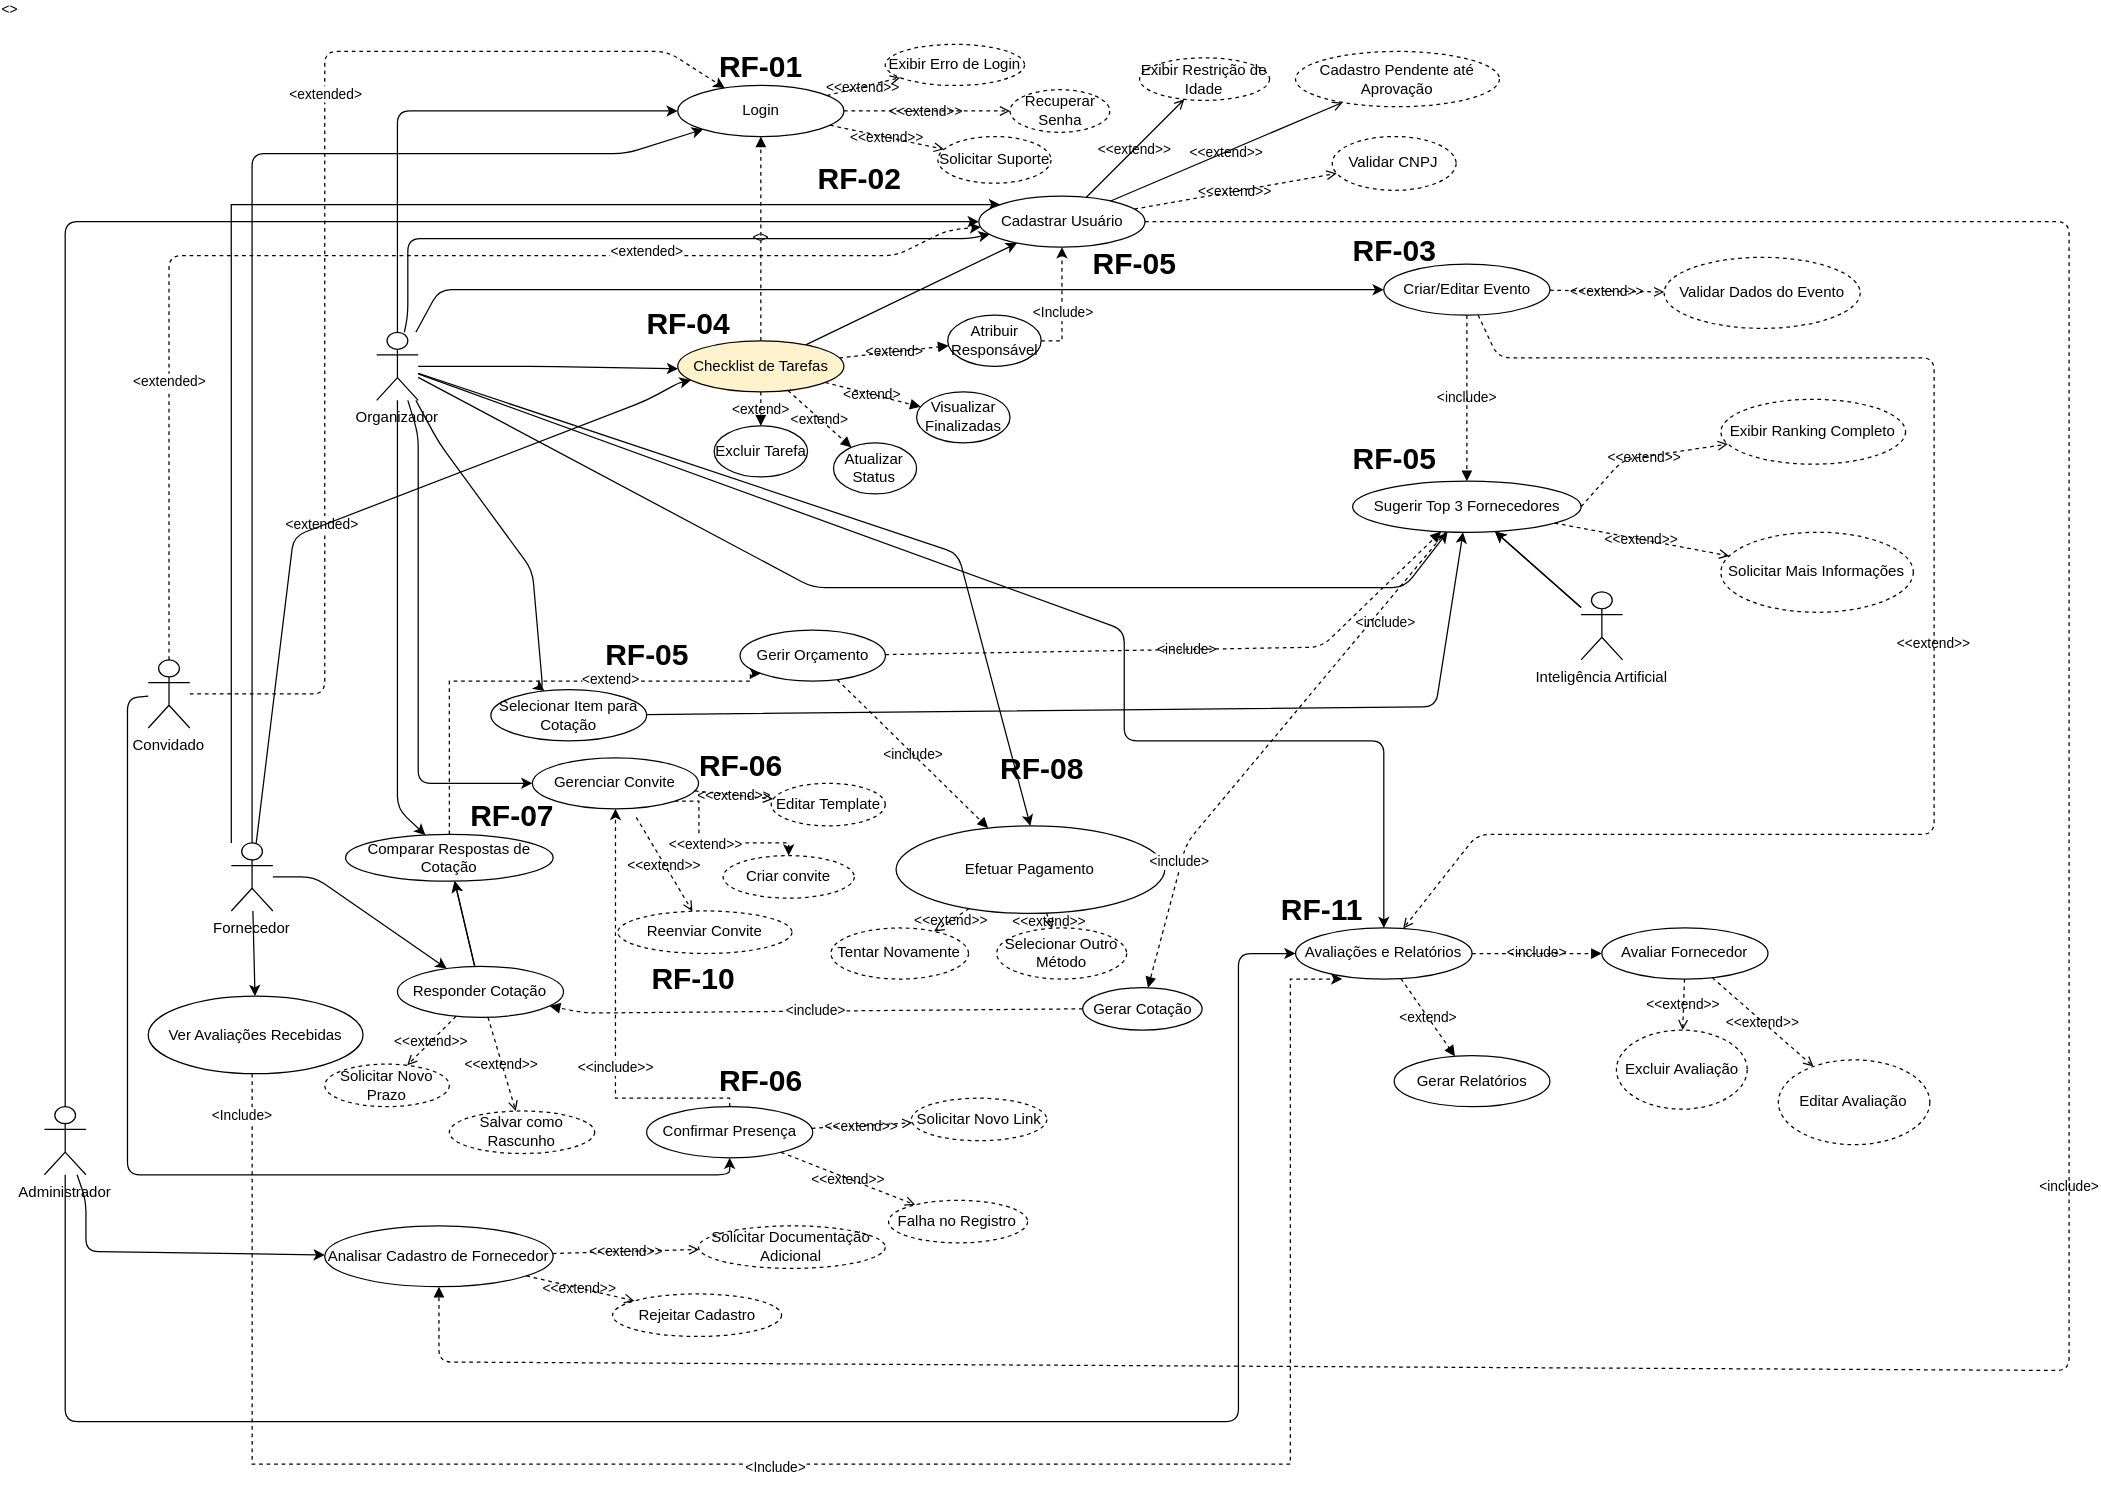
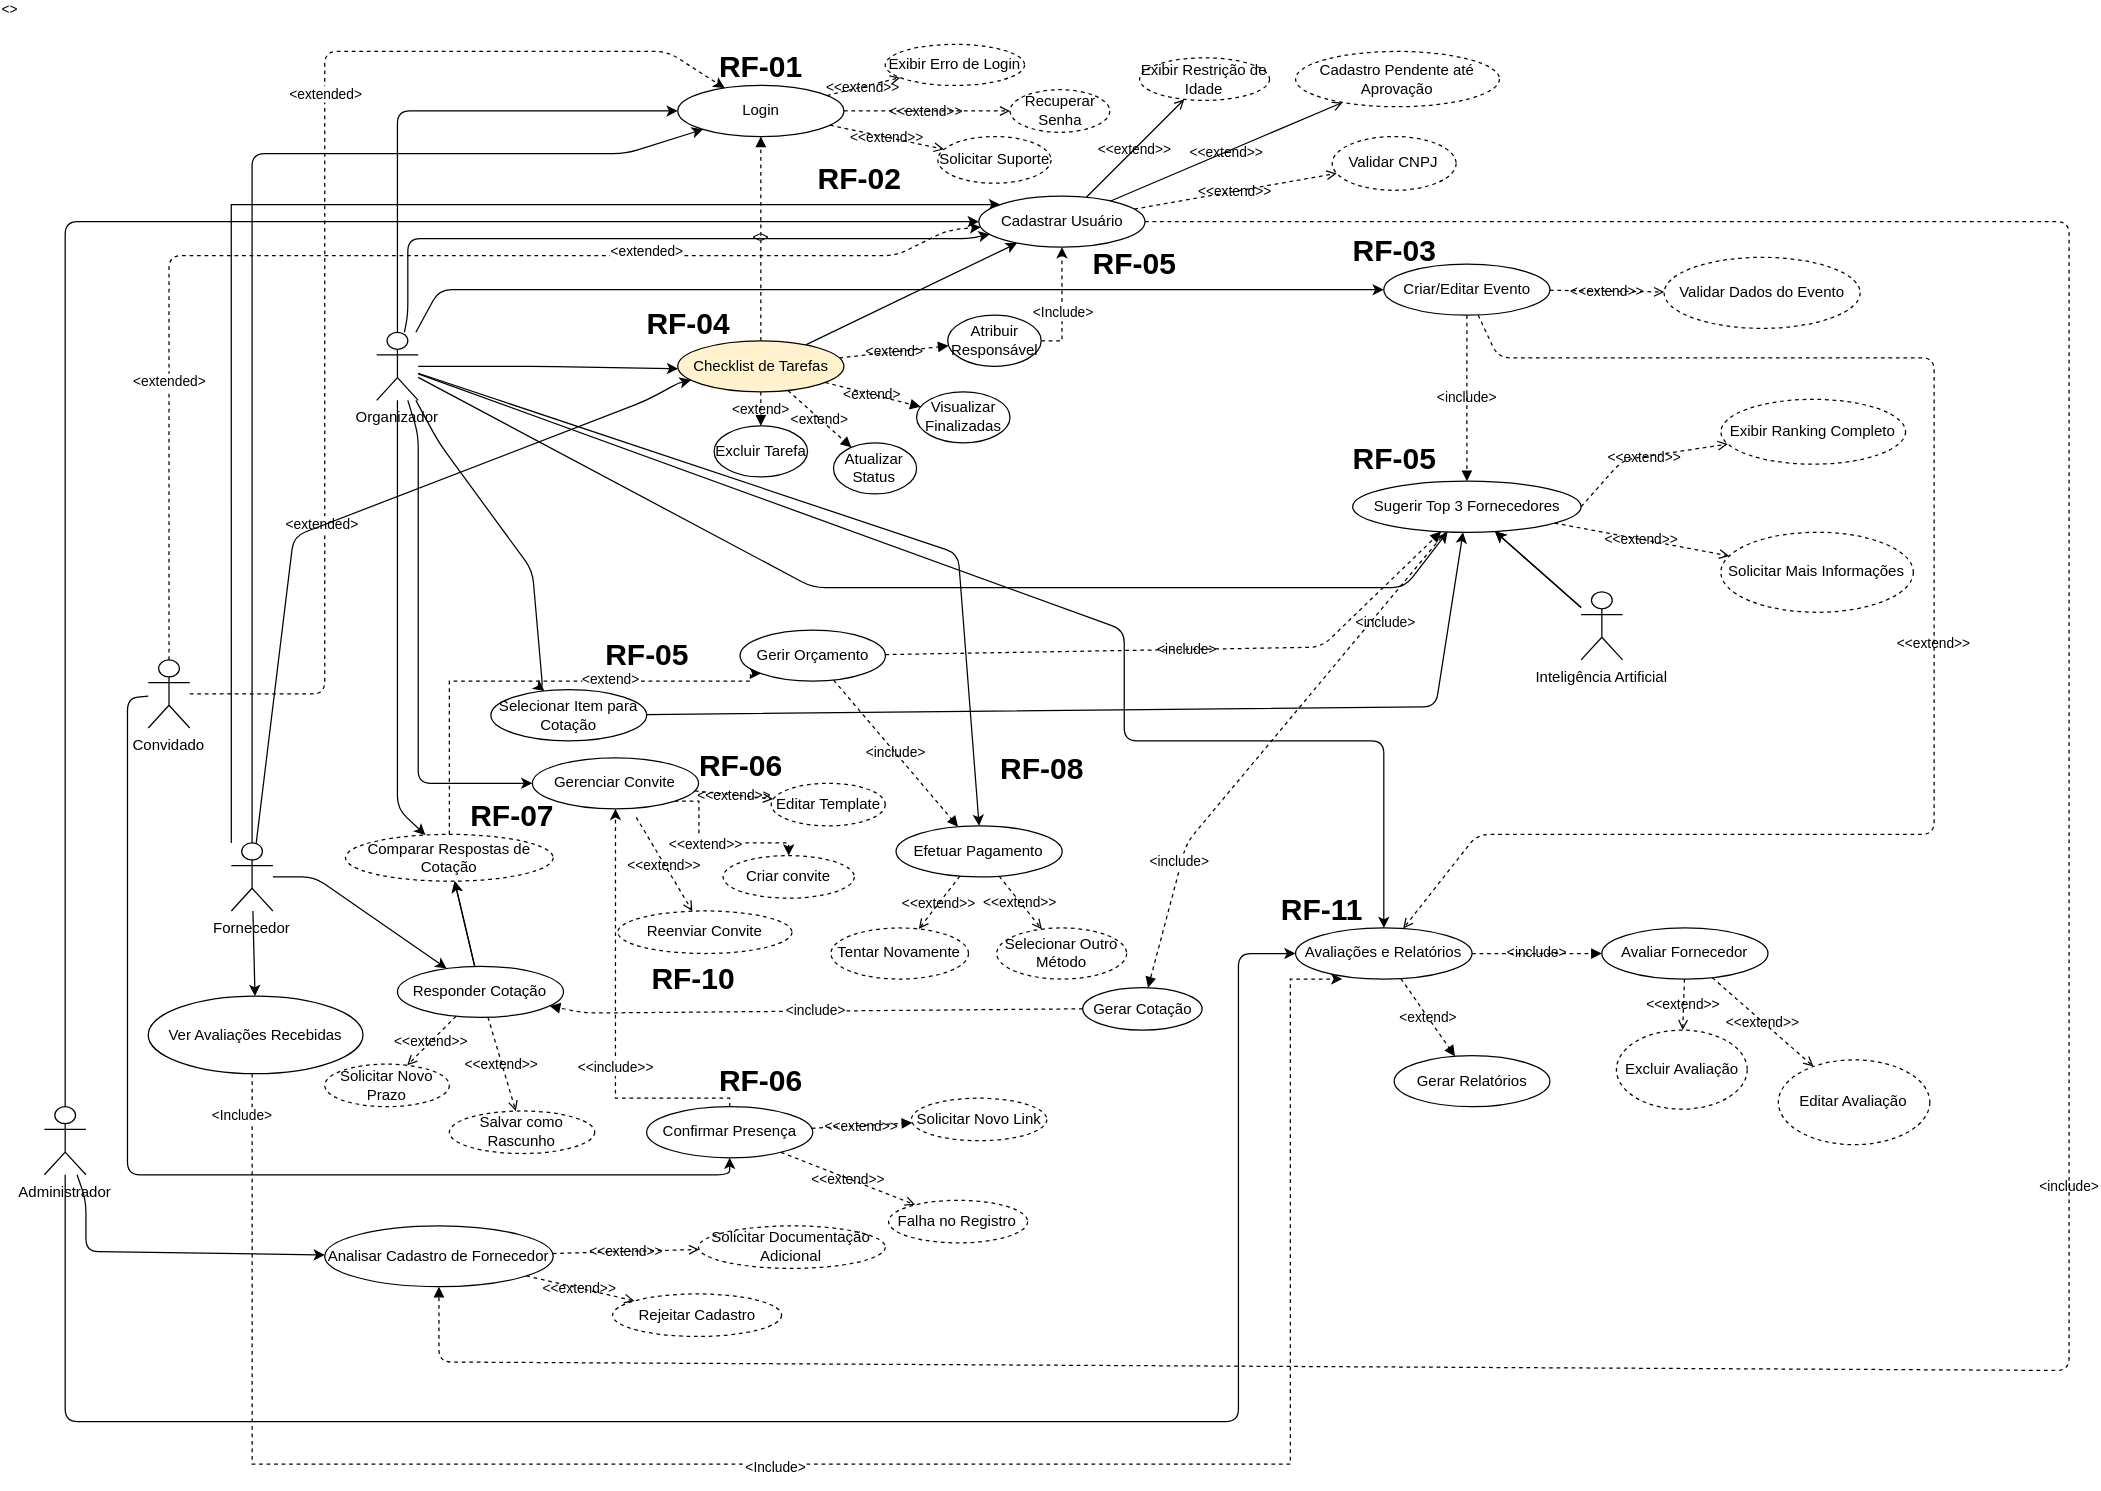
node "Comparar Respostas de Cotação": style solid -> dashed
node "Efetuar Pagamento": size 269x88 -> 166x51
edge "Confirmar Presença" -> "Solicitar Novo Link": arrowhead open -> block
